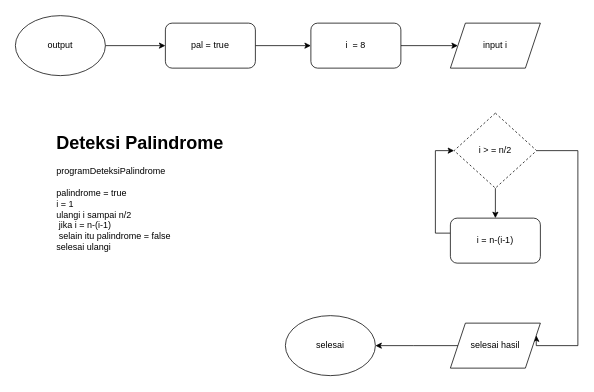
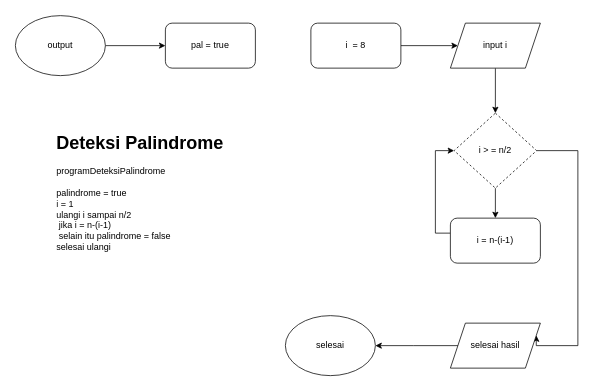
edge "pal = true" -> "i = 8": removed
edge "input i" -> "i > = n/2": added
